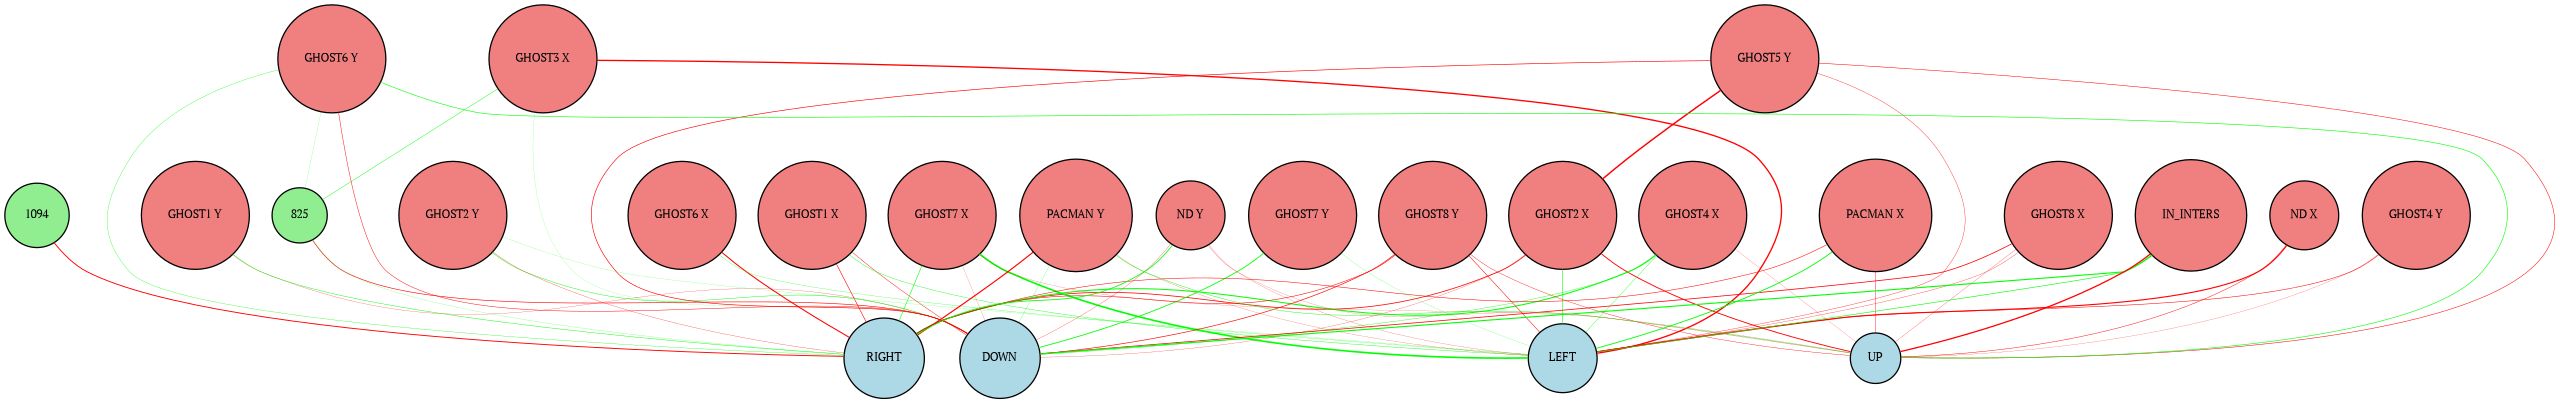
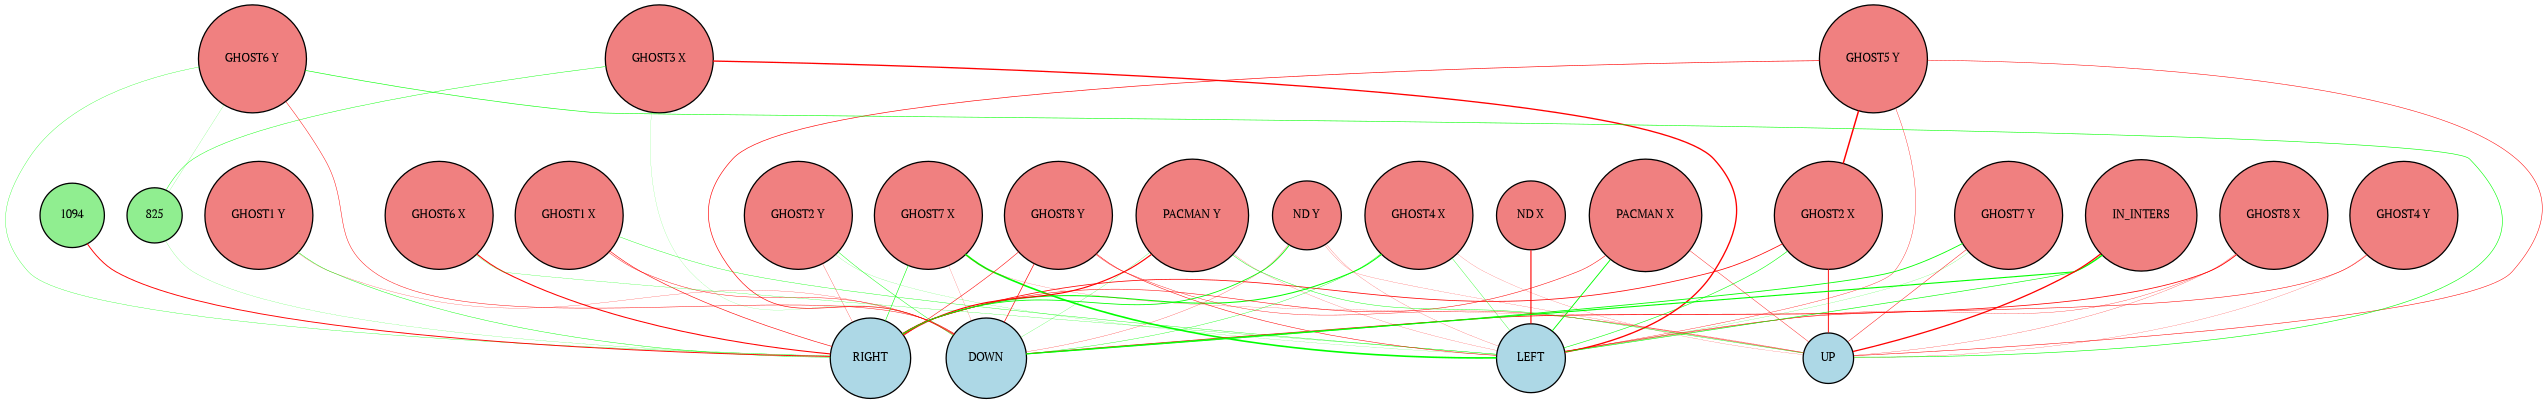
edge "825" -- "DOWN": removed
edge "ND X" -- "UP": now "GHOST7 Y" -- "UP"
edge "GHOST2 X" -- "DOWN": removed
